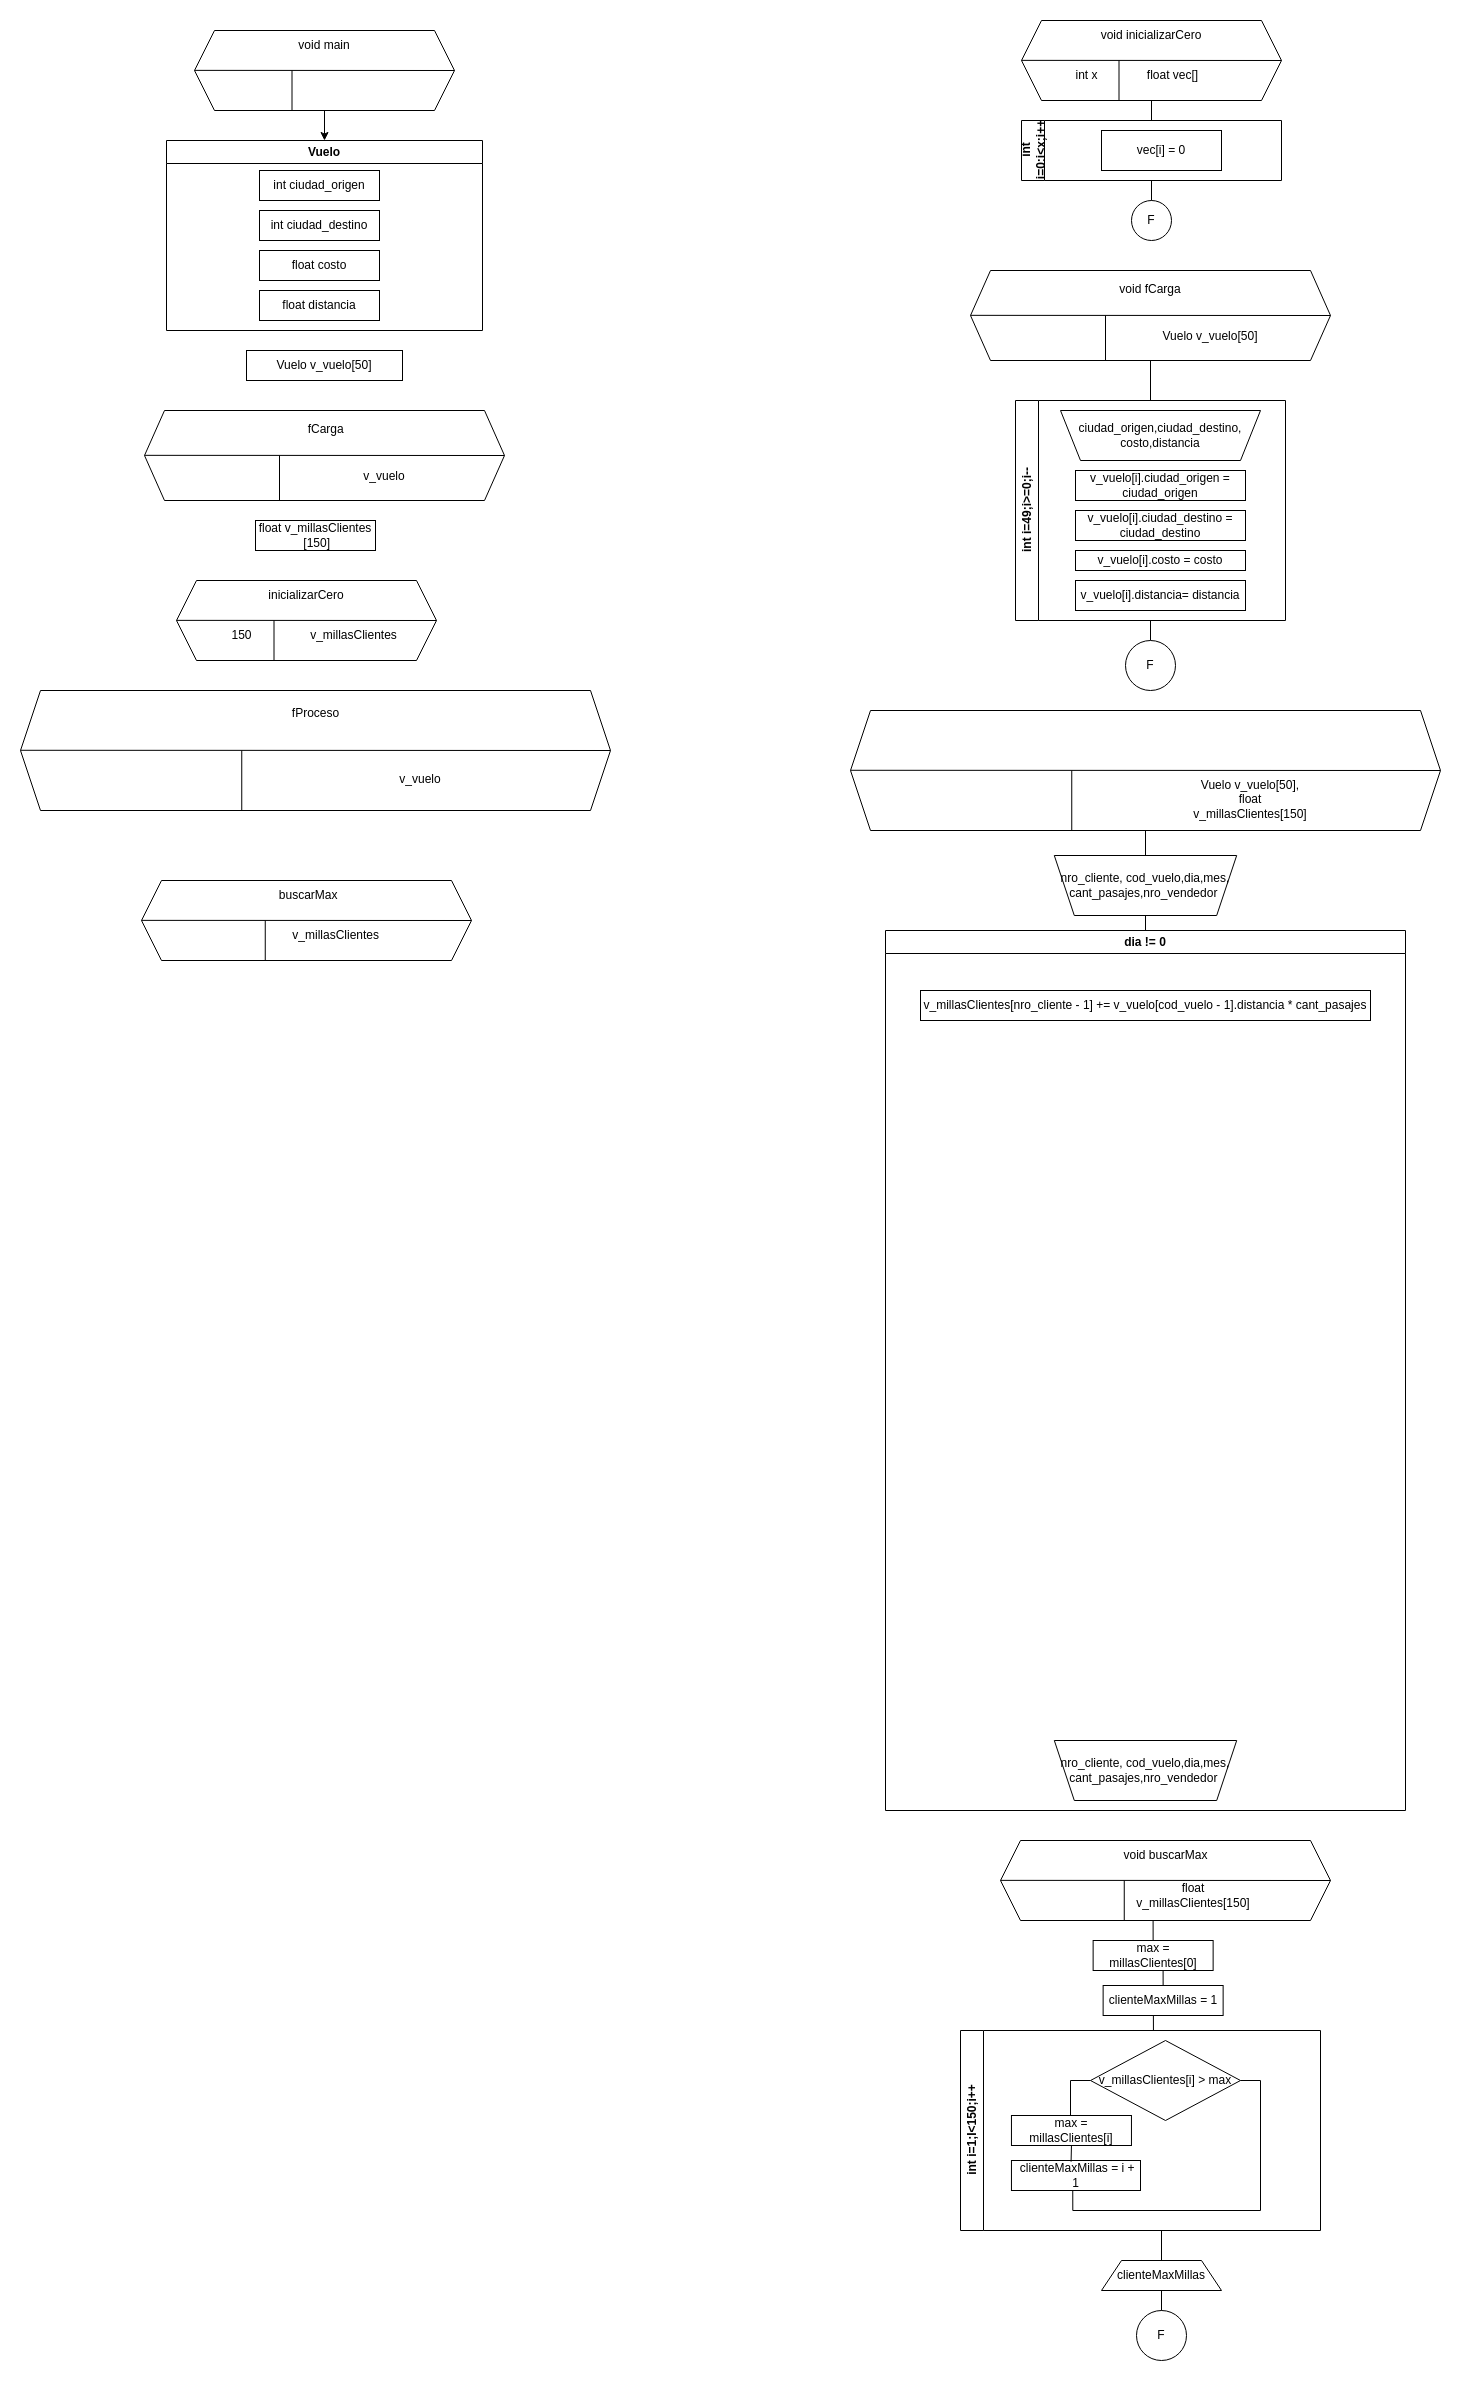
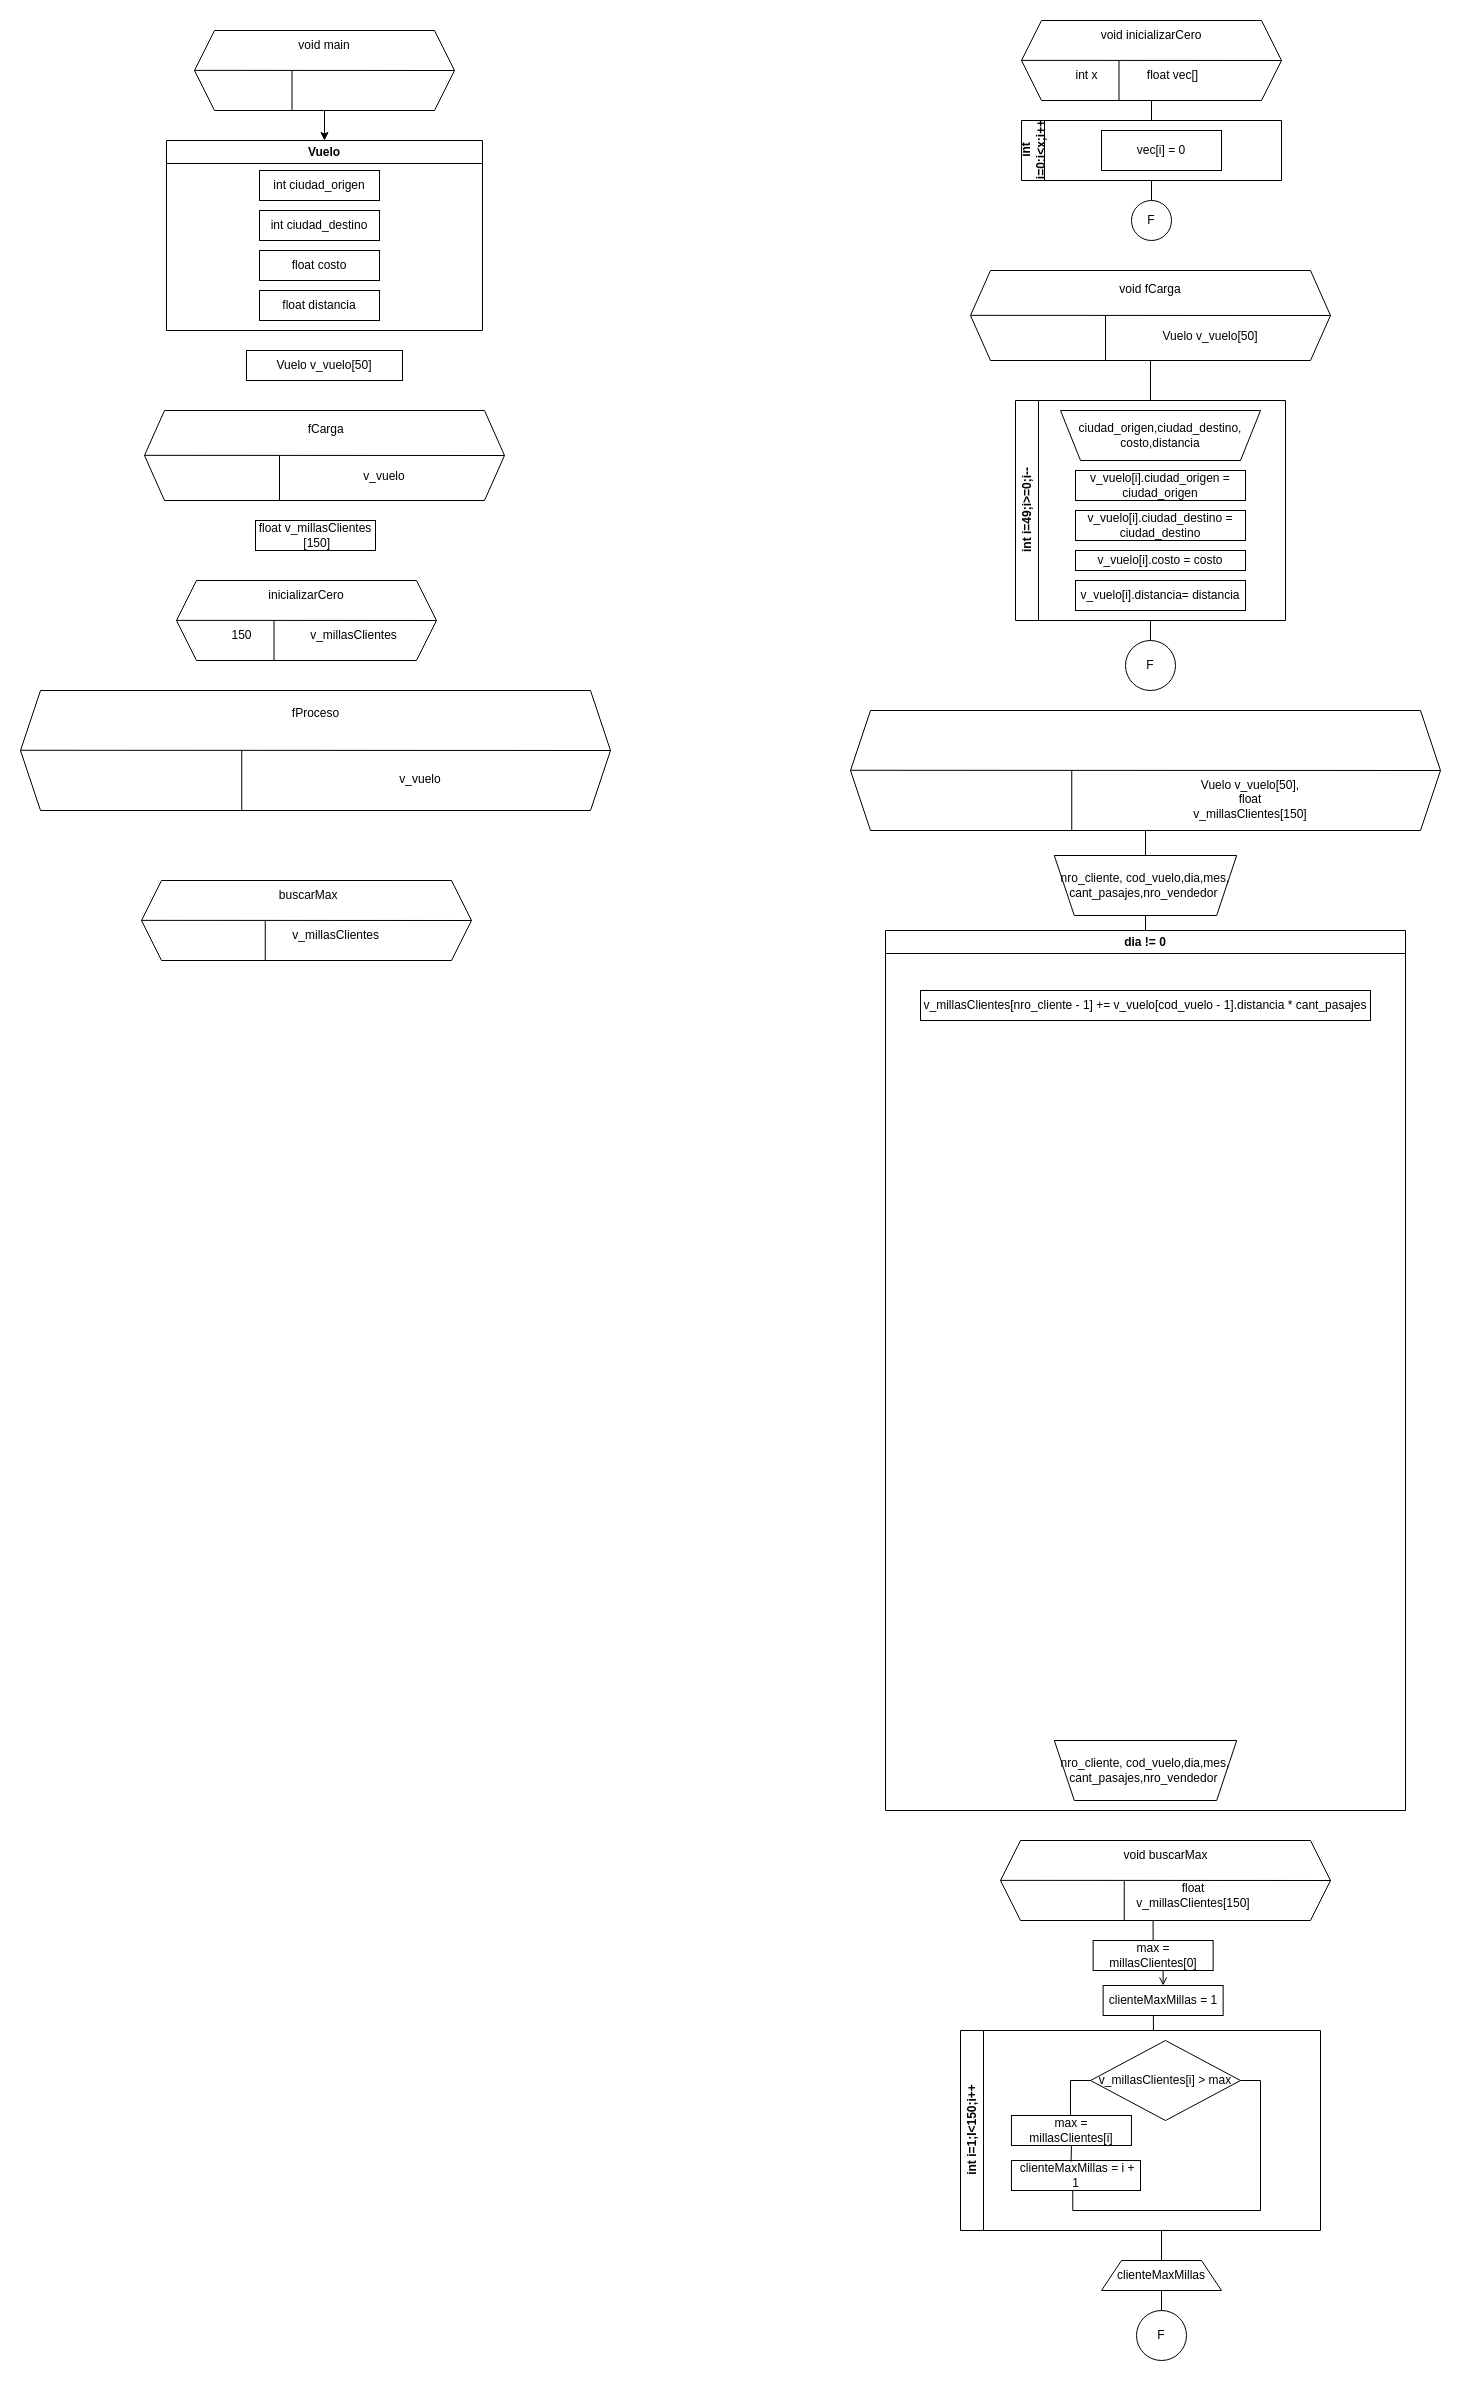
edge "max = millasClientes[0]" -- "clienteMaxMillas = 1": arrowhead none -> open
